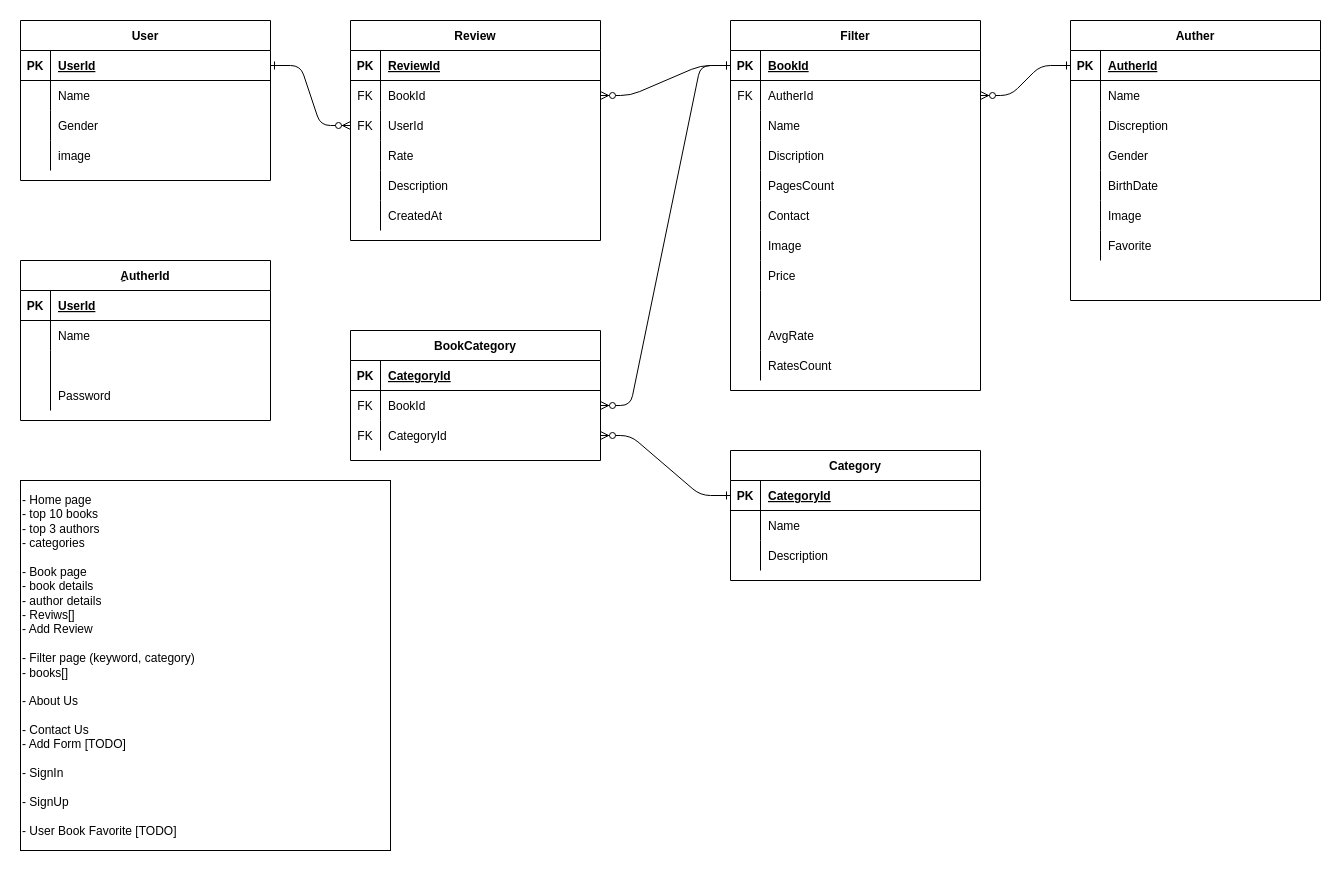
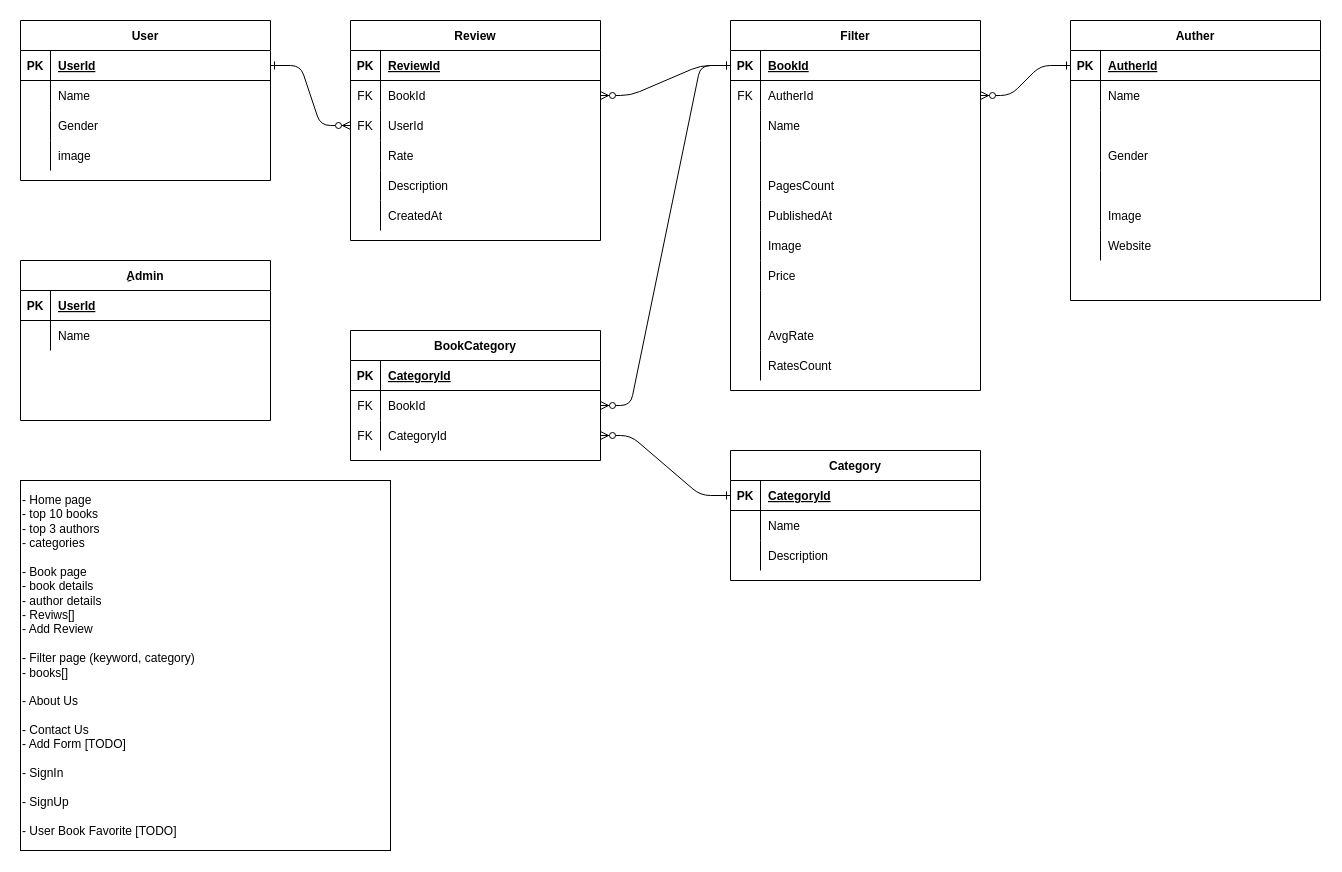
node "Discreption": removed
node "Discription": removed
node "BirthDate": removed
node "Contact": label "Contact" -> "PublishedAt"
node "Favorite": label "Favorite" -> "Website"
node "ِAutherId": label "ِAutherId" -> "ِAdmin"
node "Password": removed
